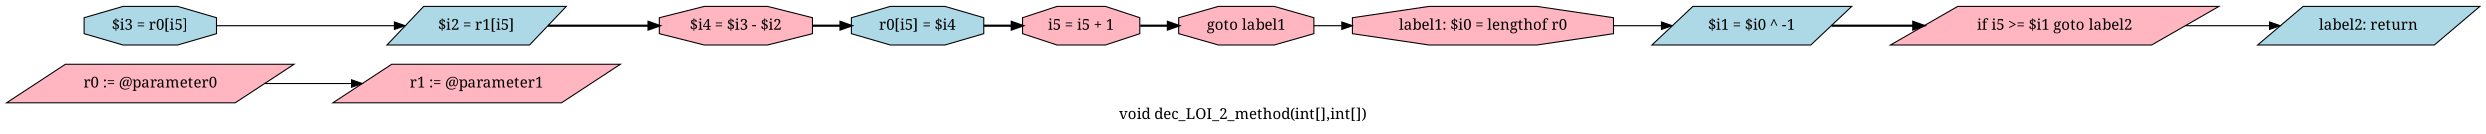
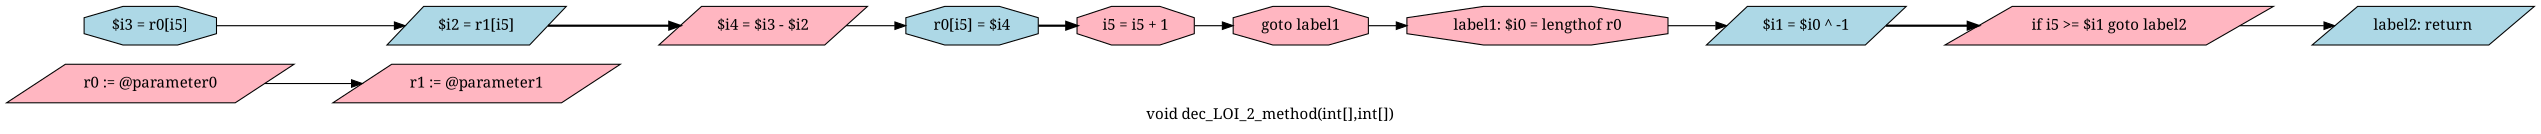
node "$i4 = $i3 - $i2": shape octagon -> parallelogram
edge "$i4 = $i3 - $i2" -> "r0[i5] = $i4": style bold -> solid
edge "i5 = i5 + 1" -> "goto label1": style bold -> solid
